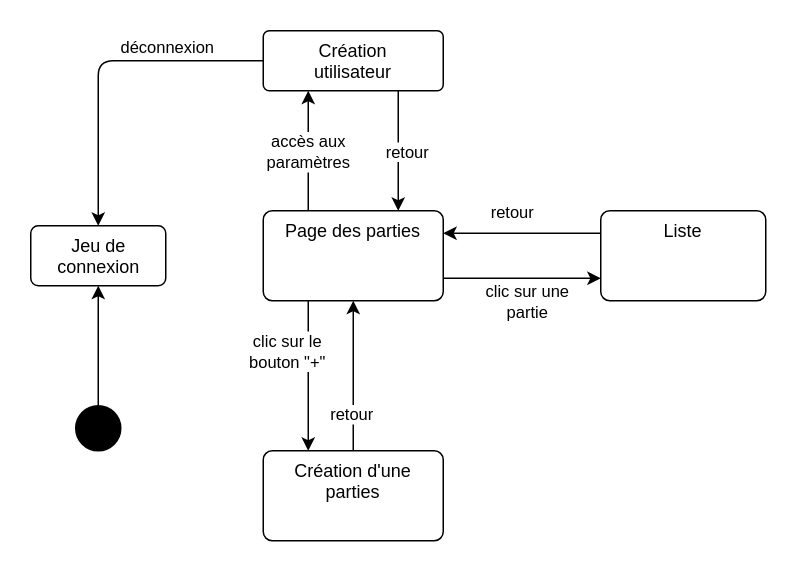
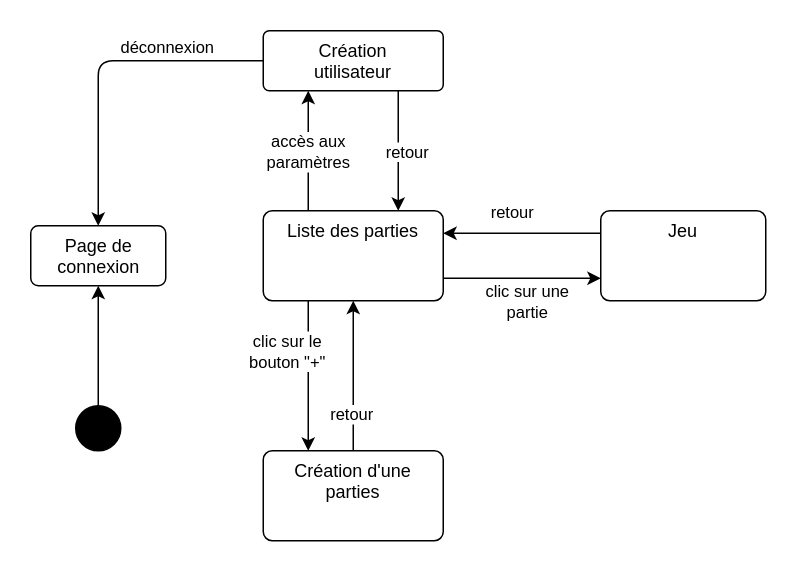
node "Page des parties": label "Page des parties" -> "Liste des parties"
node "Liste": label "Liste" -> "Jeu"
node "Jeu de connexion": label "Jeu de connexion" -> "Page de connexion"
